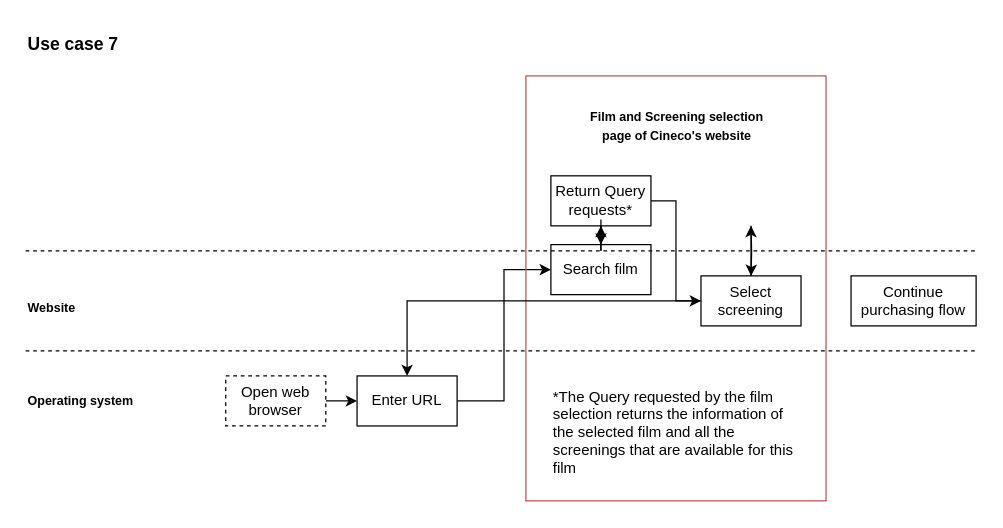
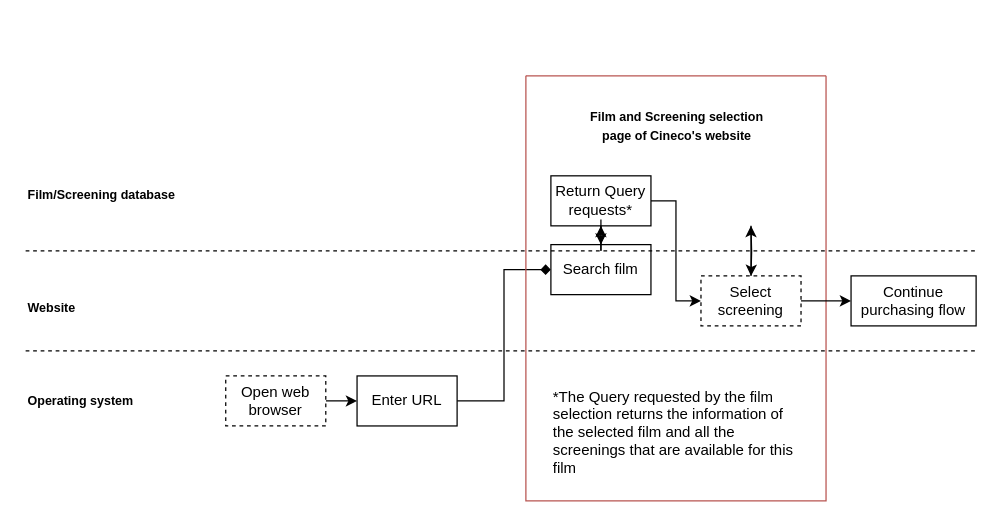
node "Use case 7": removed
node "Film/Screening database": added
edge "Enter URL" -> "Search film": arrowhead classic -> diamond
edge "Select screening" -> "Enter URL": now "Select screening" -> "Continue purchasing flow"
node "Select screening": style solid -> dashed
